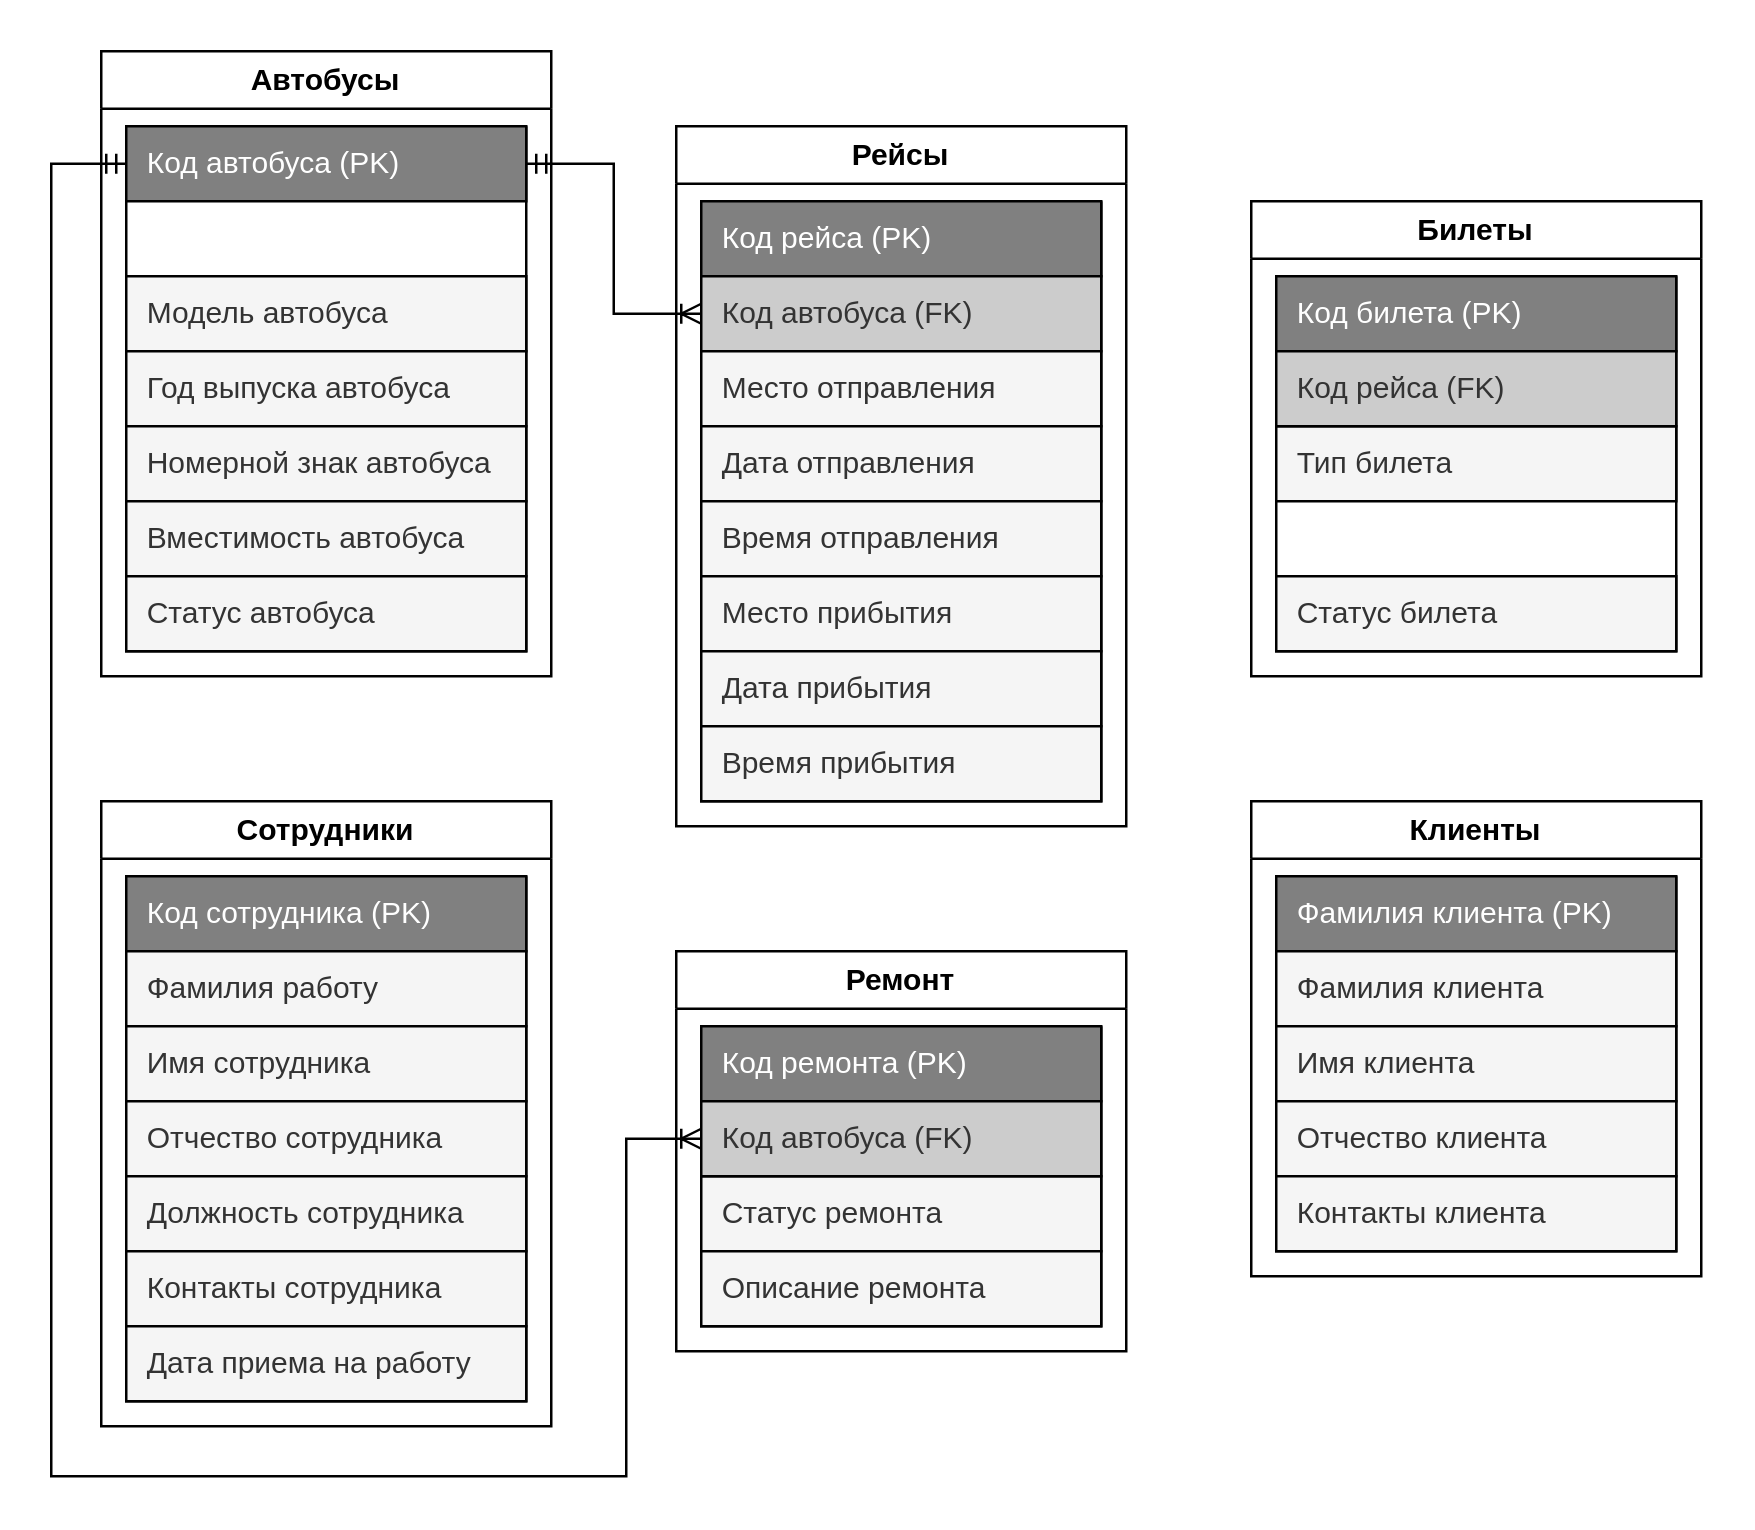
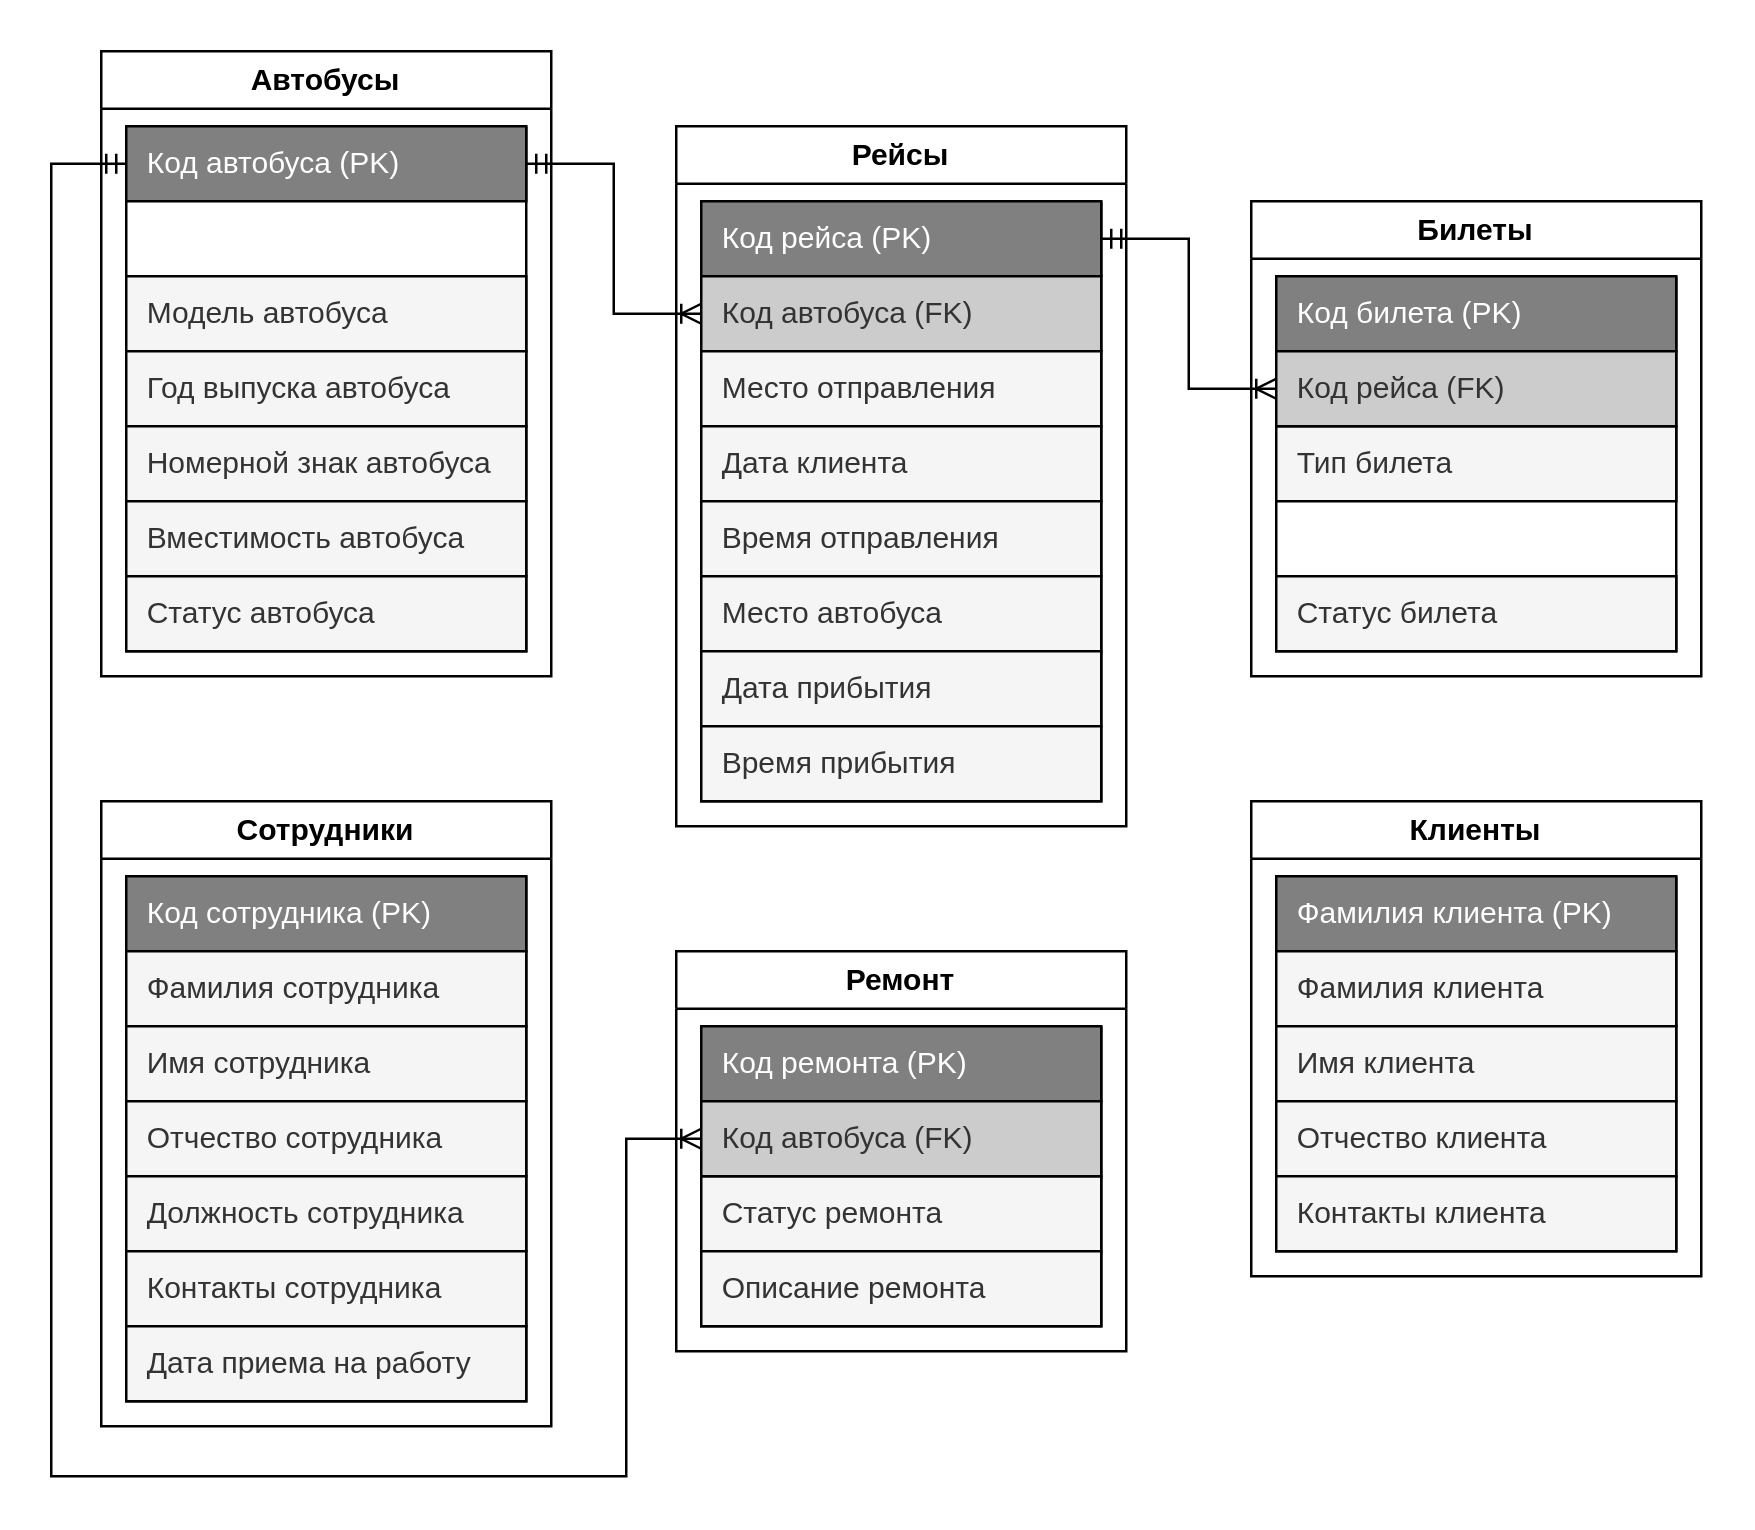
edge "Код рейса (PK)" -- "Код рейса (FK)": added
node "Дата отправления": label "Дата отправления" -> "Дата клиента"
node "Место прибытия": label "Место прибытия" -> "Место автобуса"
node "Фамилия работу": label "Фамилия работу" -> "Фамилия сотрудника"
